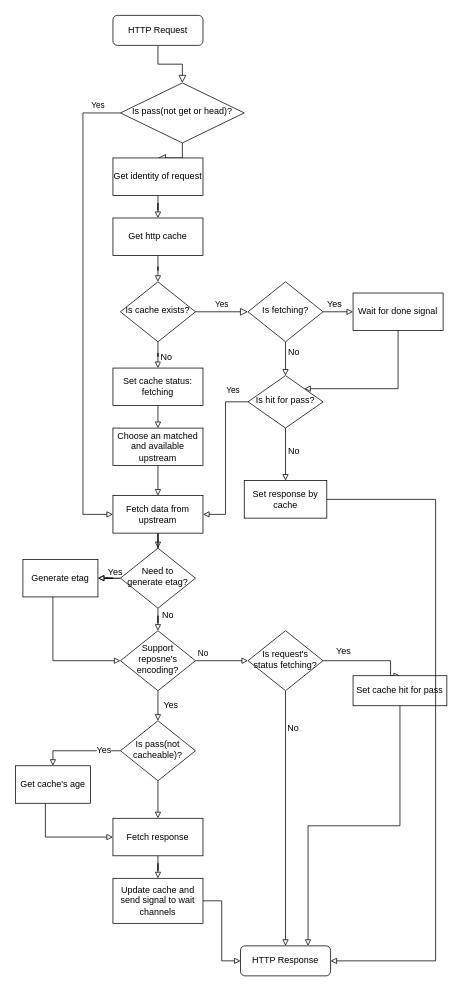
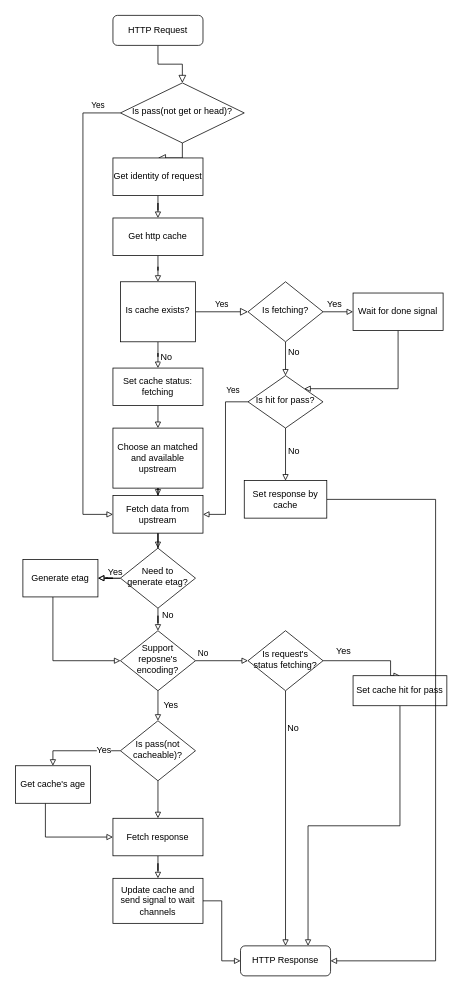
node "Is cache exists?": shape diamond -> rectangle
node "Choose an matched and available upstream": size 90x38 -> 90x60
